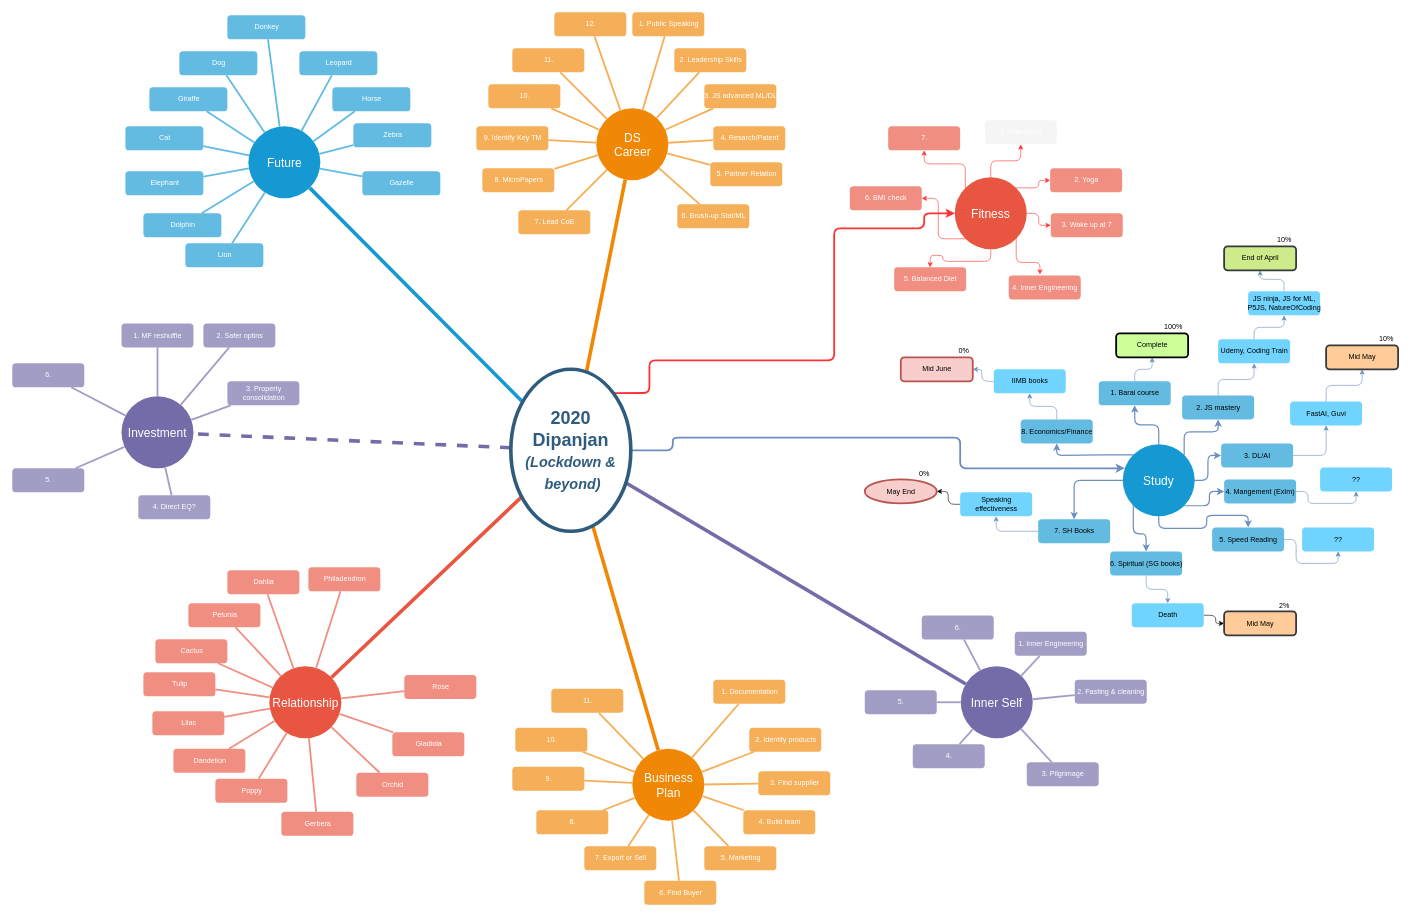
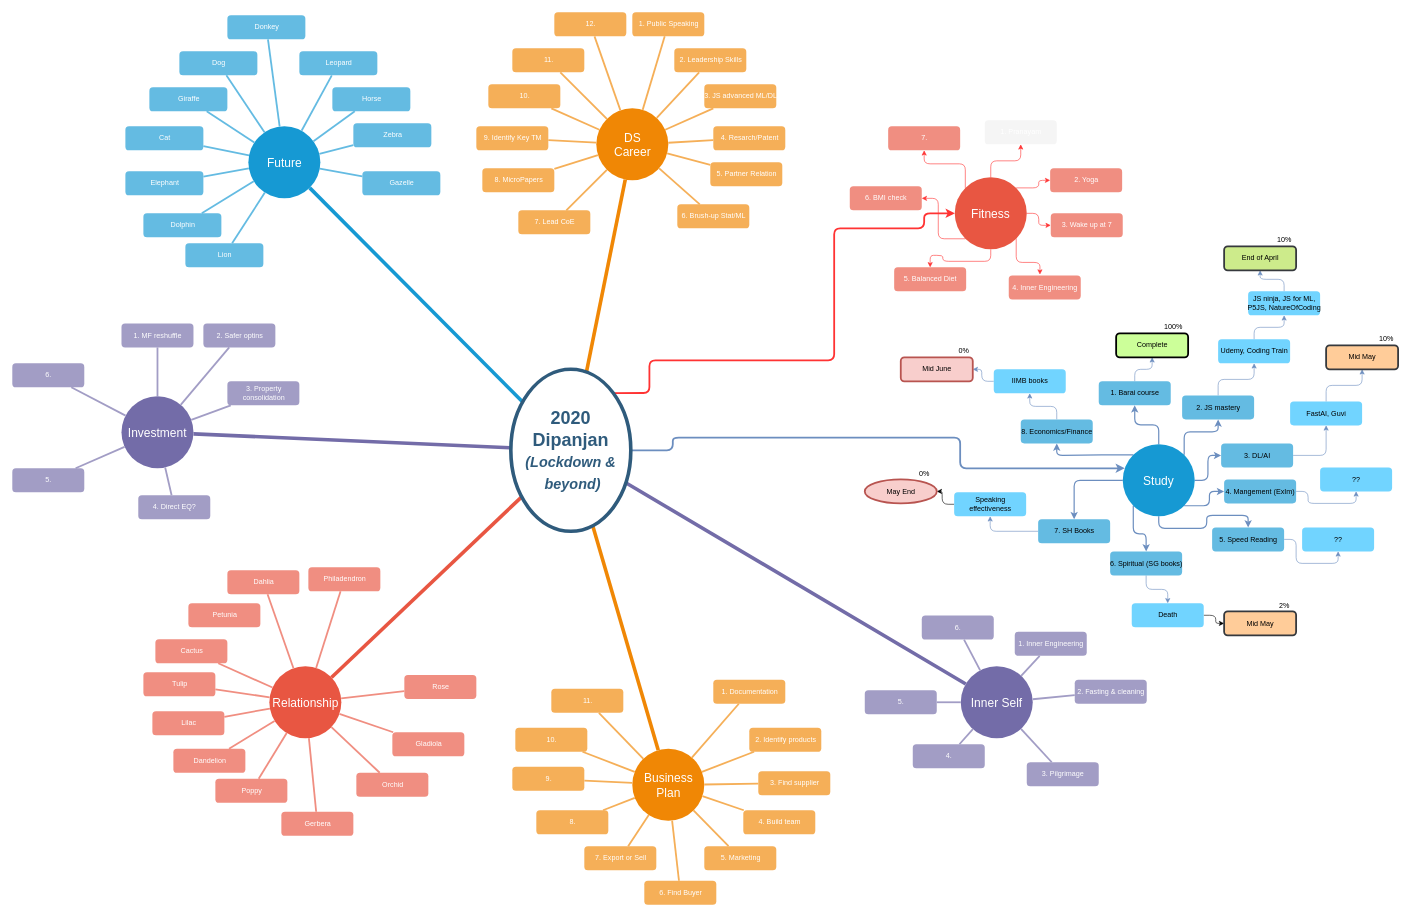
edge "Investment" -- "2020 Dipanjan (Lockdown & beyond)": style dashed -> solid
node "Speaking effectiveness": moved (996, 504) -> (990, 504)
edge "Petunia" -- "Relationship": removed
